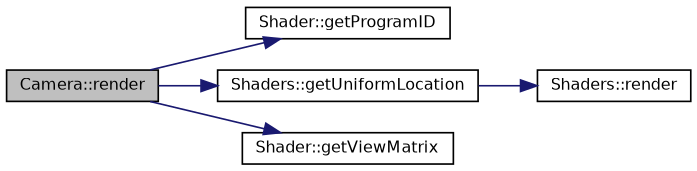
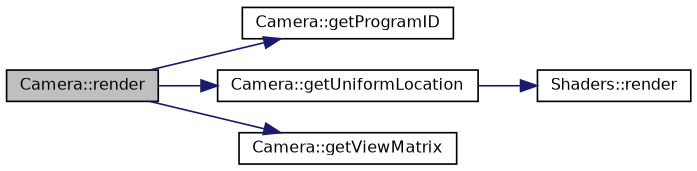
node "Shader::getProgramID": label "Shader::getProgramID" -> "Camera::getProgramID"
node "Shaders::getUniformLocation": label "Shaders::getUniformLocation" -> "Camera::getUniformLocation"
node "Shader::getViewMatrix": label "Shader::getViewMatrix" -> "Camera::getViewMatrix"
